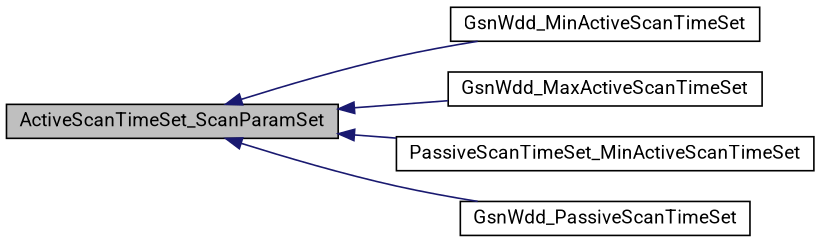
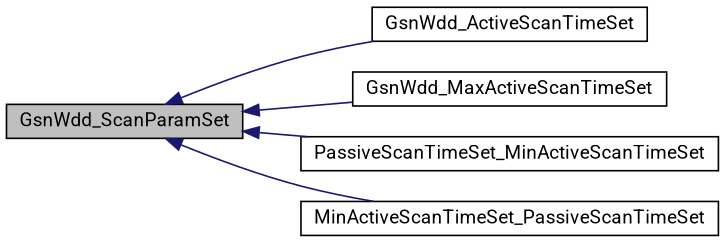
node "GsnWdd_MinActiveScanTimeSet": label "GsnWdd_MinActiveScanTimeSet" -> "GsnWdd_ActiveScanTimeSet"
node "ActiveScanTimeSet_ScanParamSet": label "ActiveScanTimeSet_ScanParamSet" -> "GsnWdd_ScanParamSet"
node "GsnWdd_PassiveScanTimeSet": label "GsnWdd_PassiveScanTimeSet" -> "MinActiveScanTimeSet_PassiveScanTimeSet"
